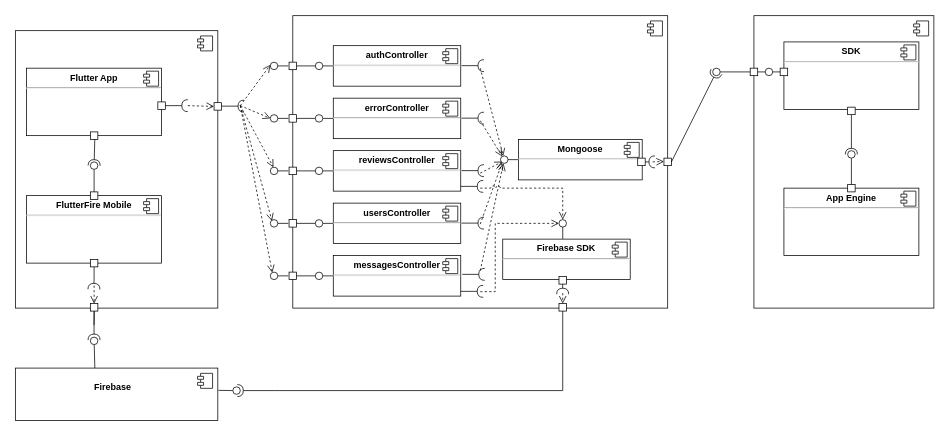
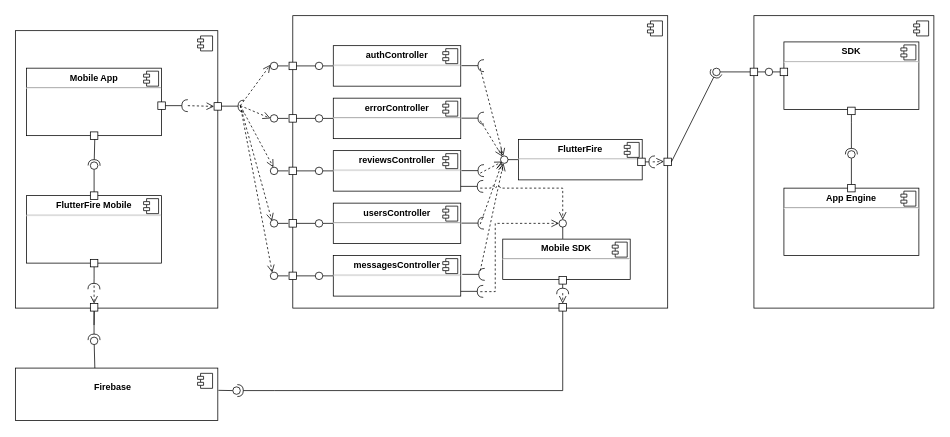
node "Flutter App": label "Flutter App" -> "Mobile App"
node "Mongoose": label "Mongoose" -> "FlutterFire"
node "Firebase SDK": label "Firebase SDK" -> "Mobile SDK"
